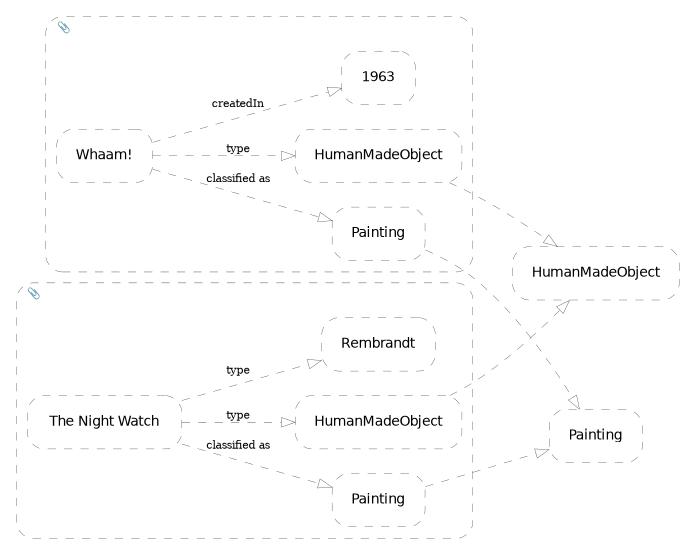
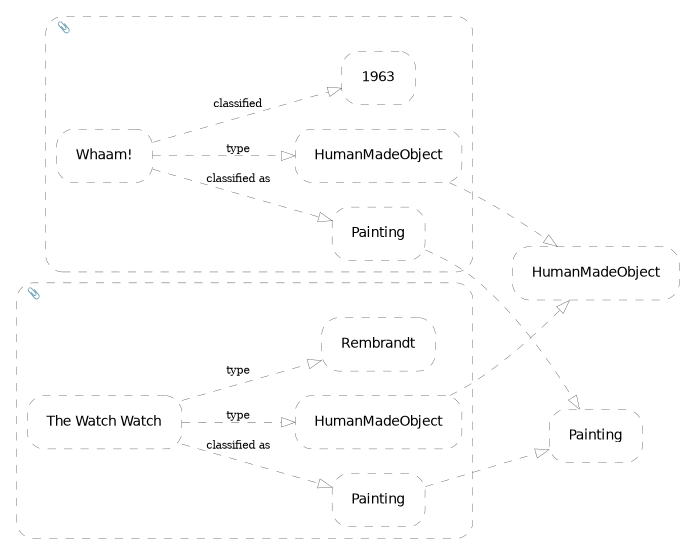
edge "Whaam!" -> "1963": label "createdIn" -> "classified"
node "The Night Watch": label "The Night Watch" -> "The Watch Watch"
